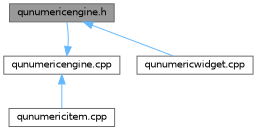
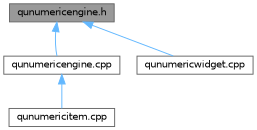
edge "qunumericengine.h" -> "qunumericengine.cpp": reversed
